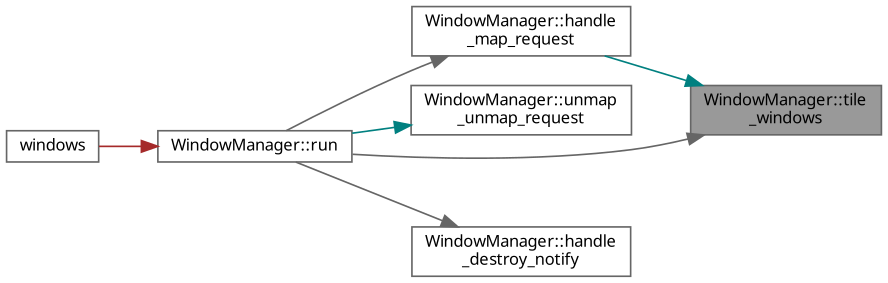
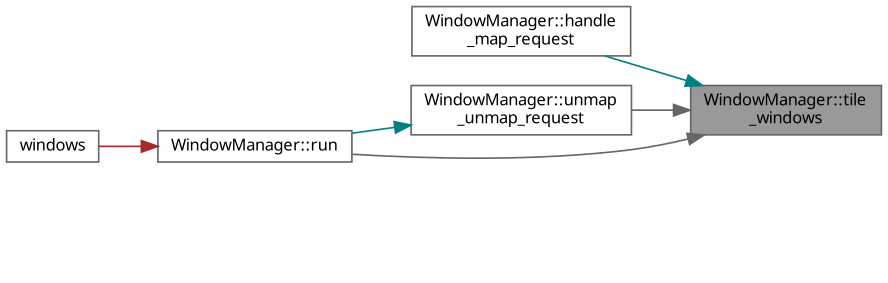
edge "WindowManager::run" -> "WindowManager::handle _map_request": removed
edge "WindowManager::unmap _unmap_request" -> "WindowManager::tile _windows": added
node "WindowManager::handle _destroy_notify": removed
